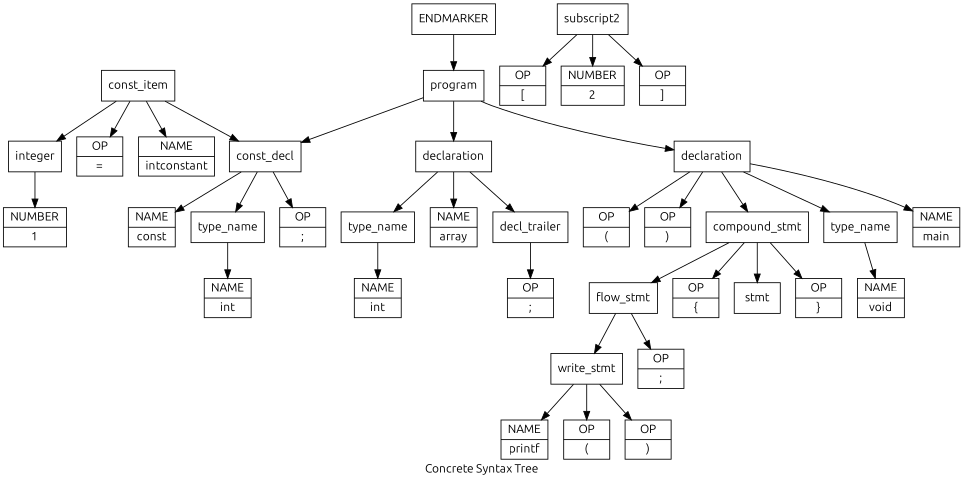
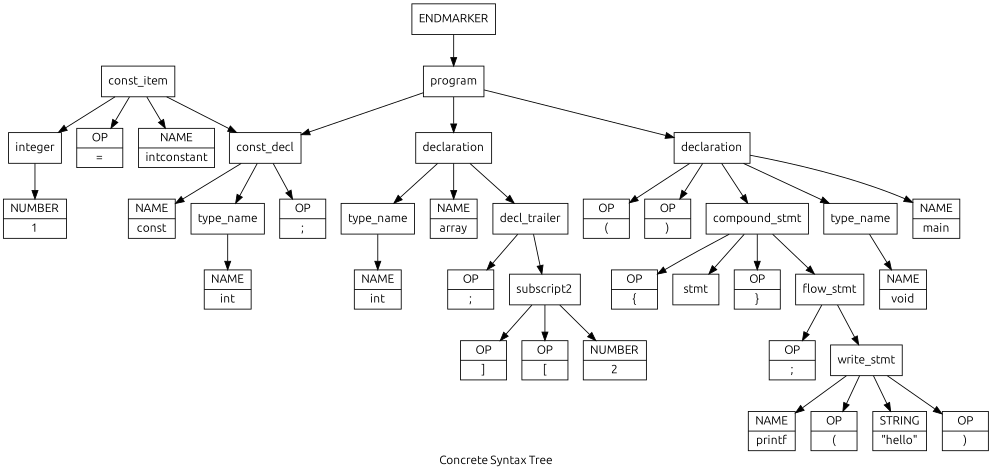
edge "decl_trailer" -> "subscript2": added
node "STRING": added
